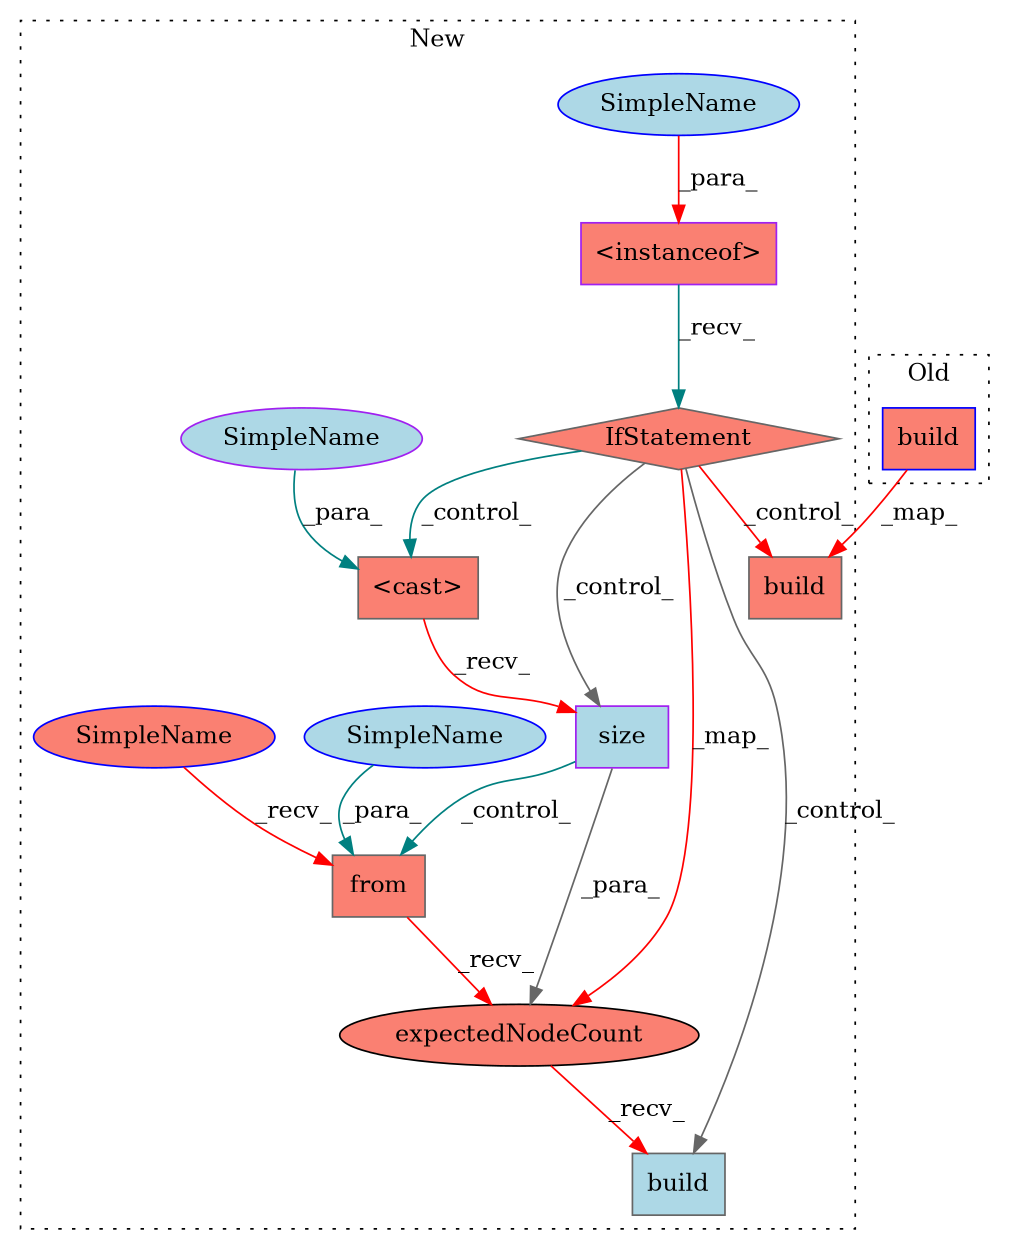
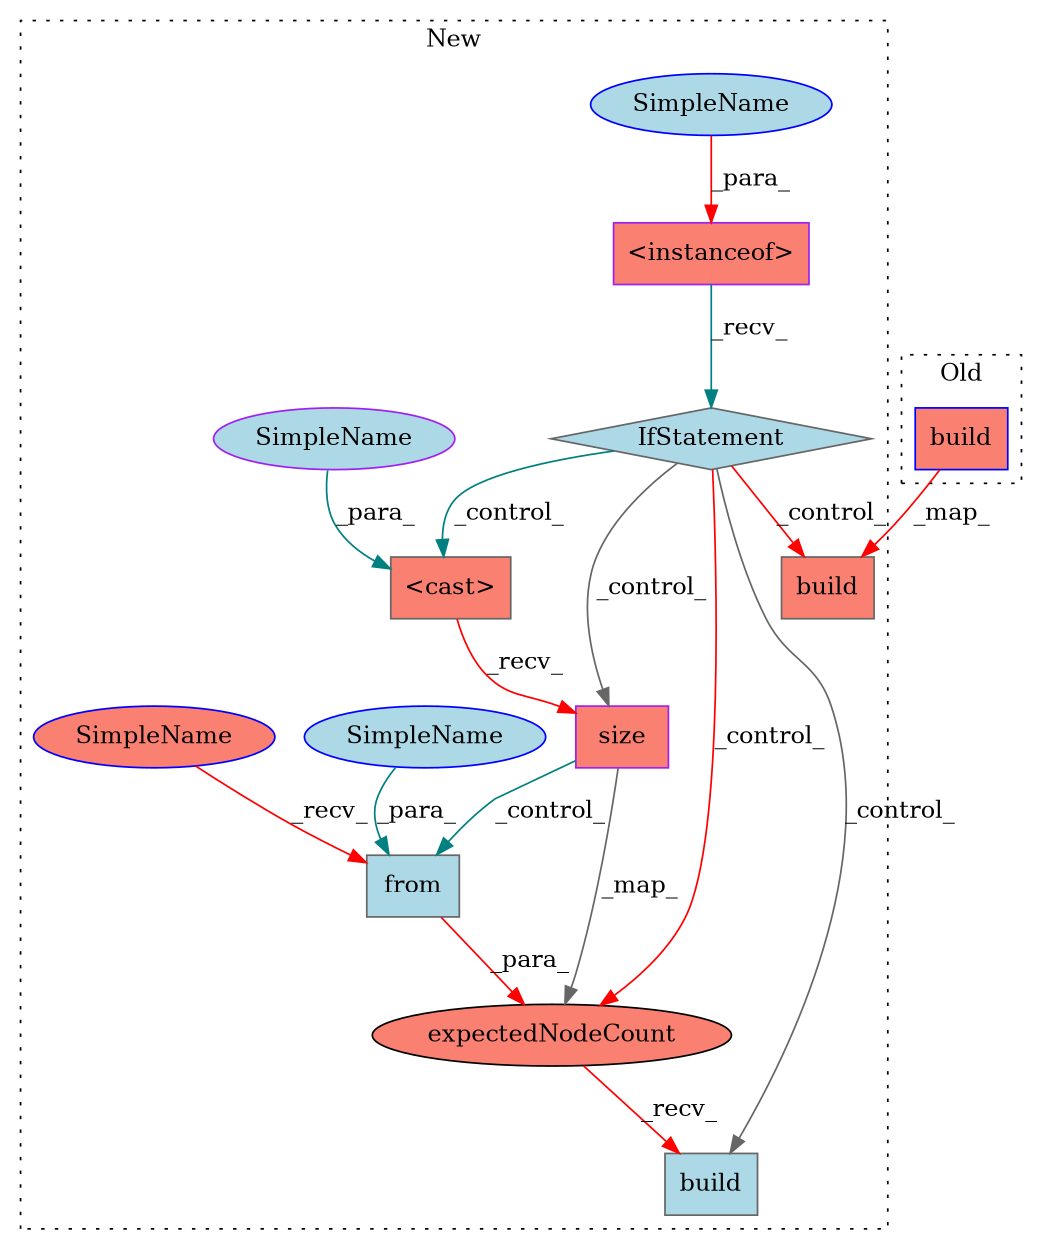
node "IfStatement": fillcolor salmon -> lightblue
node "size": fillcolor lightblue -> salmon
edge "IfStatement" -> "expectedNodeCount": label "_map_" -> "_control_"
node "from": fillcolor salmon -> lightblue
edge "size" -> "expectedNodeCount": label "_para_" -> "_map_"
edge "from" -> "expectedNodeCount": label "_recv_" -> "_para_"
